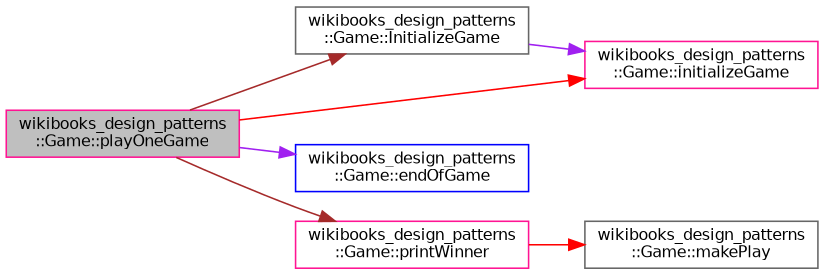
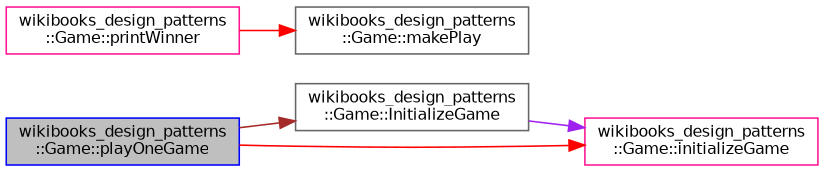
node "wikibooks_design_patterns ::Game::playOneGame": color deeppink -> blue
node "wikibooks_design_patterns ::Game::endOfGame": removed
edge "wikibooks_design_patterns ::Game::playOneGame" -> "wikibooks_design_patterns ::Game::printWinner": removed
